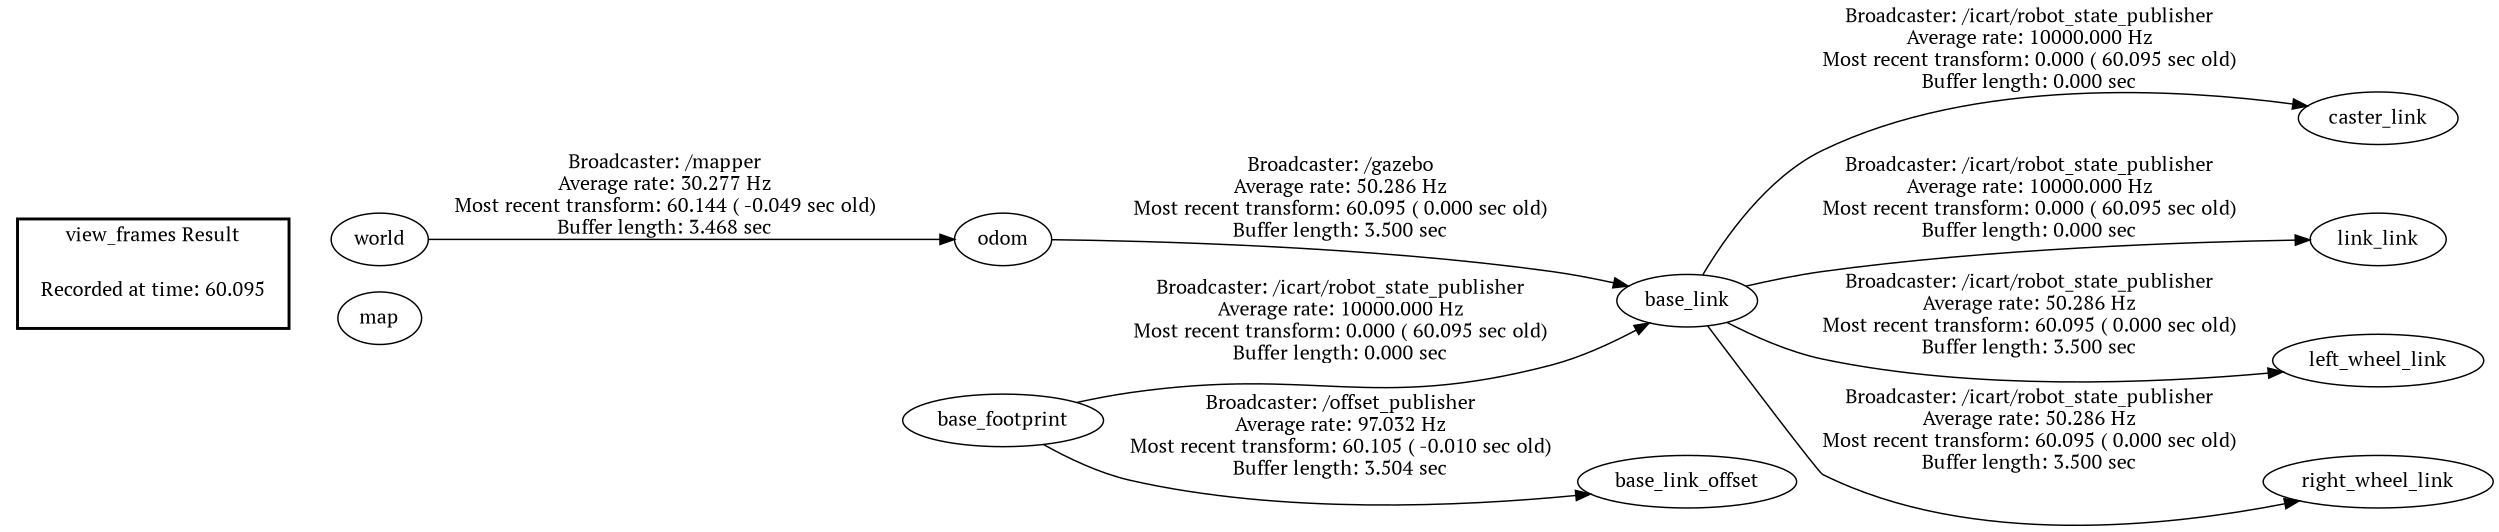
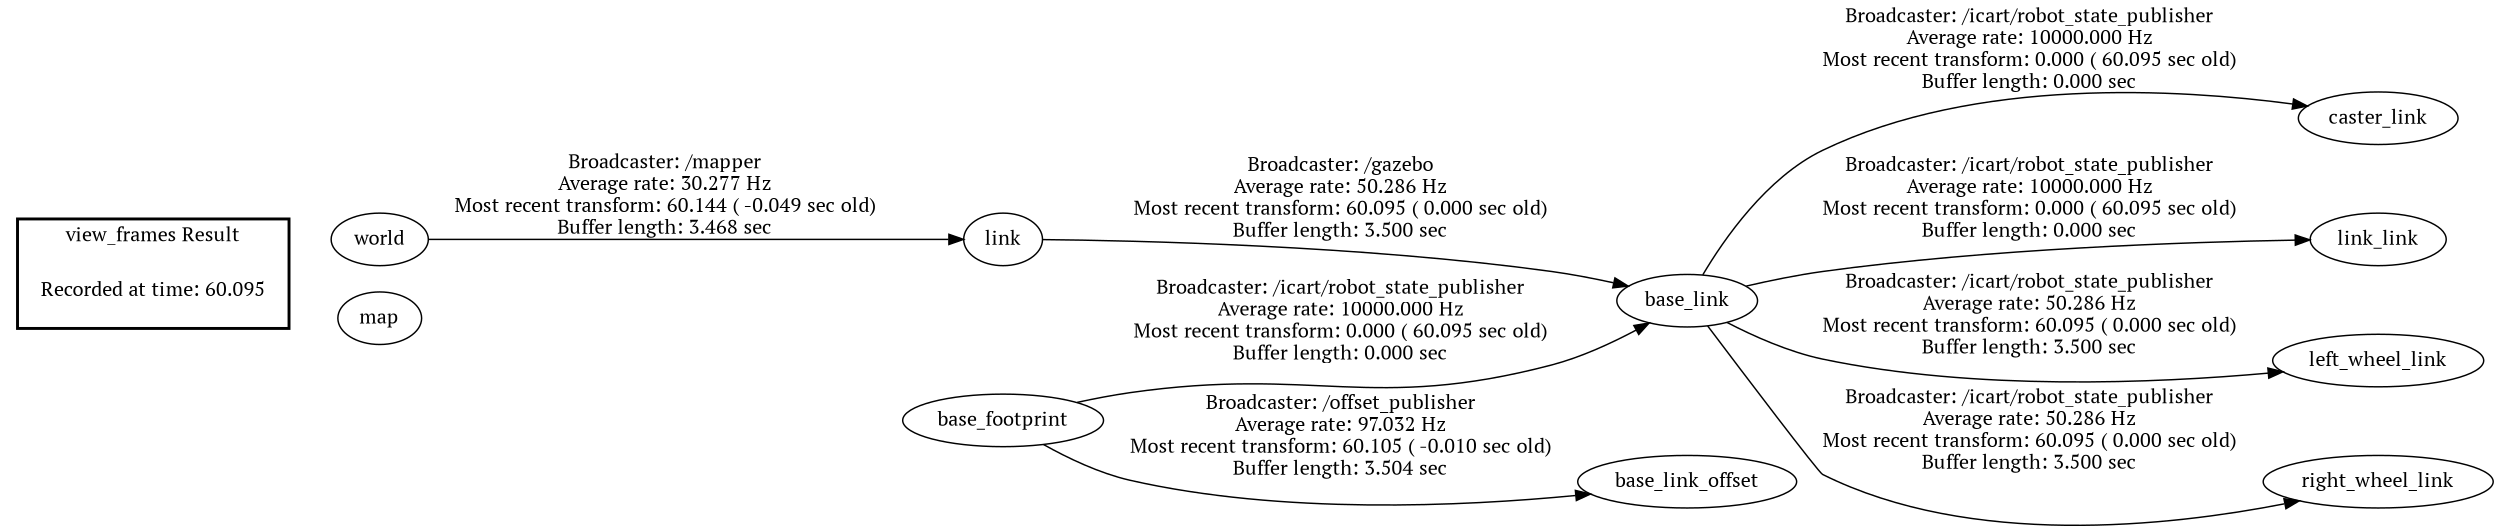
node "odom": label "odom" -> "link"
